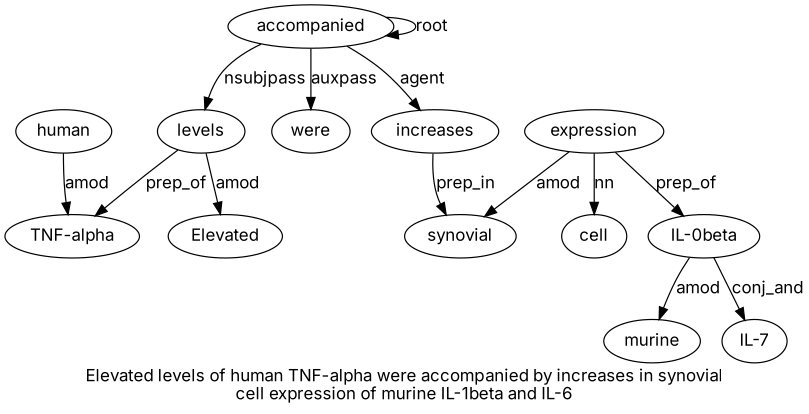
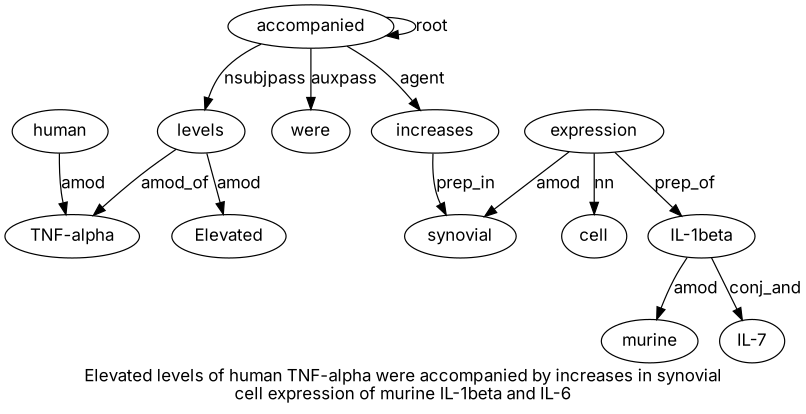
edge "levels" -> "TNF-alpha": label "prep_of" -> "amod_of"
node "IL-0beta": label "IL-0beta" -> "IL-1beta"
